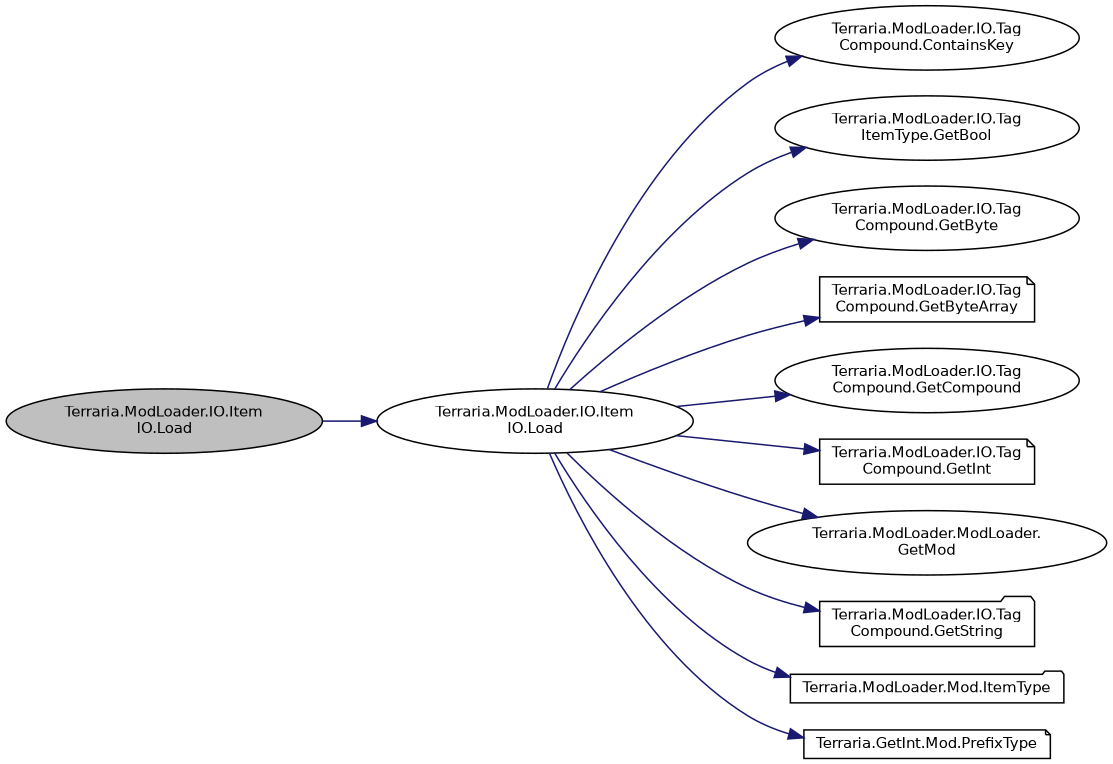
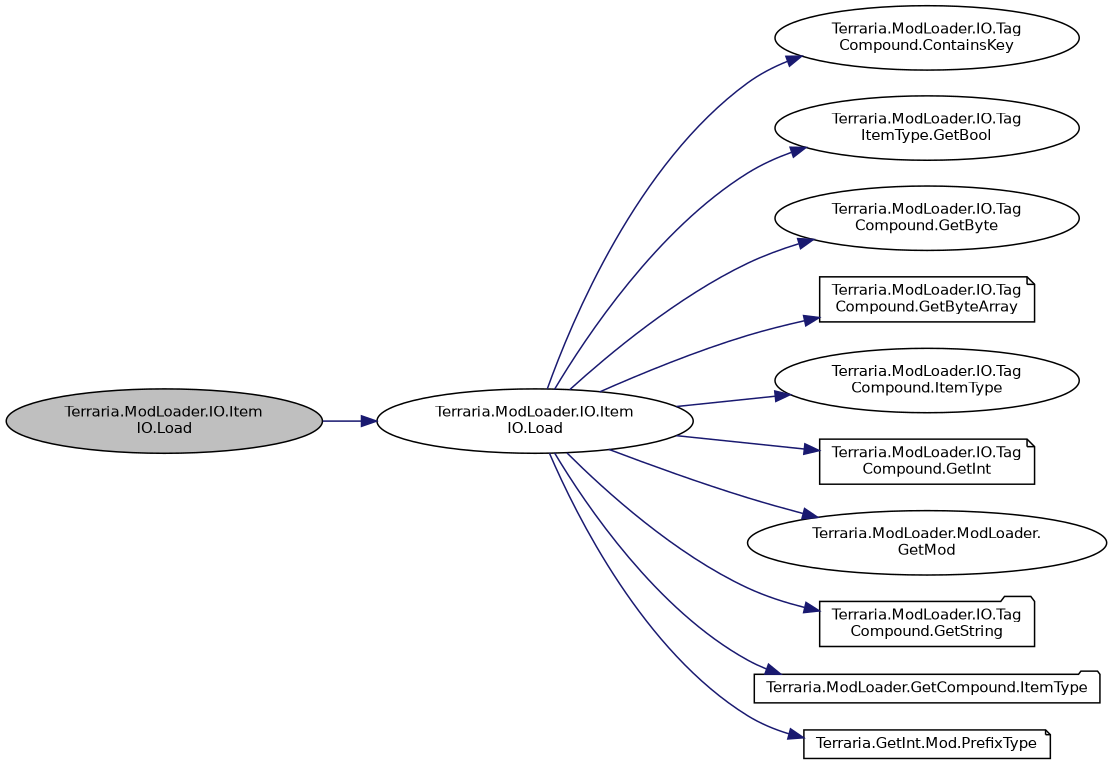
node "Terraria.ModLoader.IO.Tag Compound.GetCompound": label "Terraria.ModLoader.IO.Tag Compound.GetCompound" -> "Terraria.ModLoader.IO.Tag Compound.ItemType"
node "Terraria.ModLoader.Mod.ItemType": label "Terraria.ModLoader.Mod.ItemType" -> "Terraria.ModLoader.GetCompound.ItemType"
